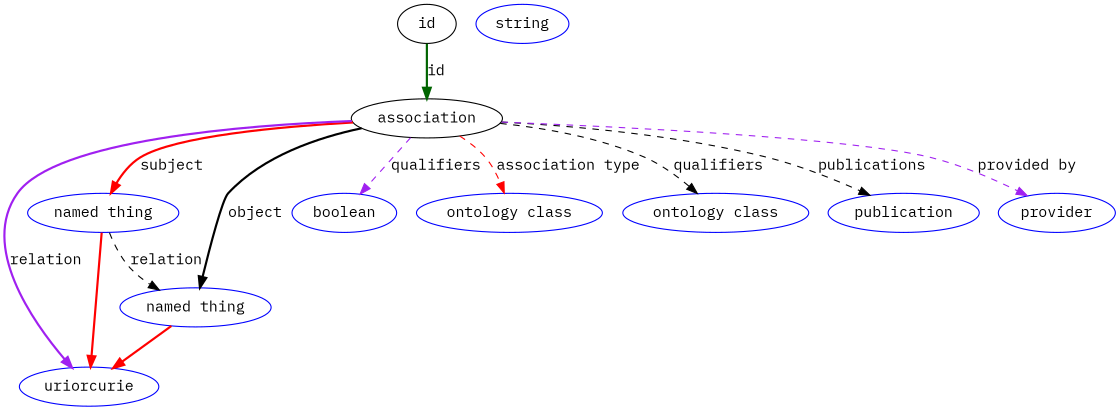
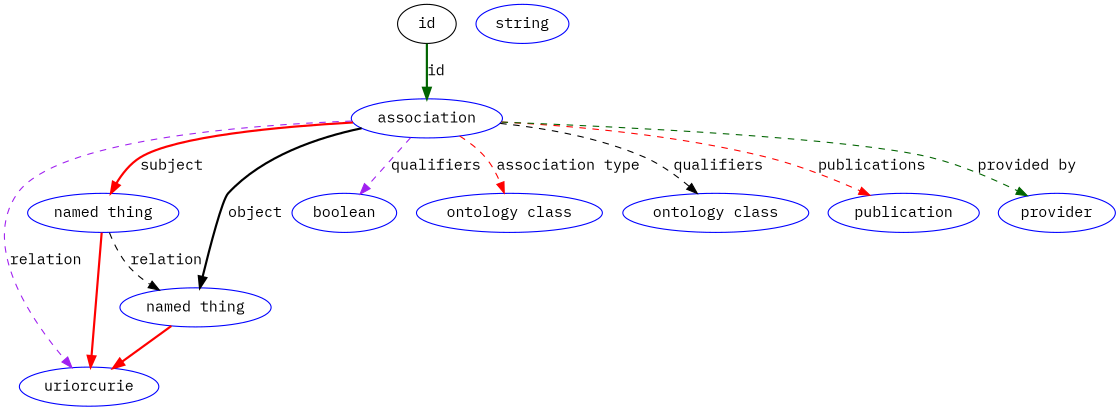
node "association": color black -> blue
edge "association" -> "provider": color purple -> darkgreen
edge "association" -> "publication": color black -> red
edge "association" -> "uriorcurie": style bold -> dashed
